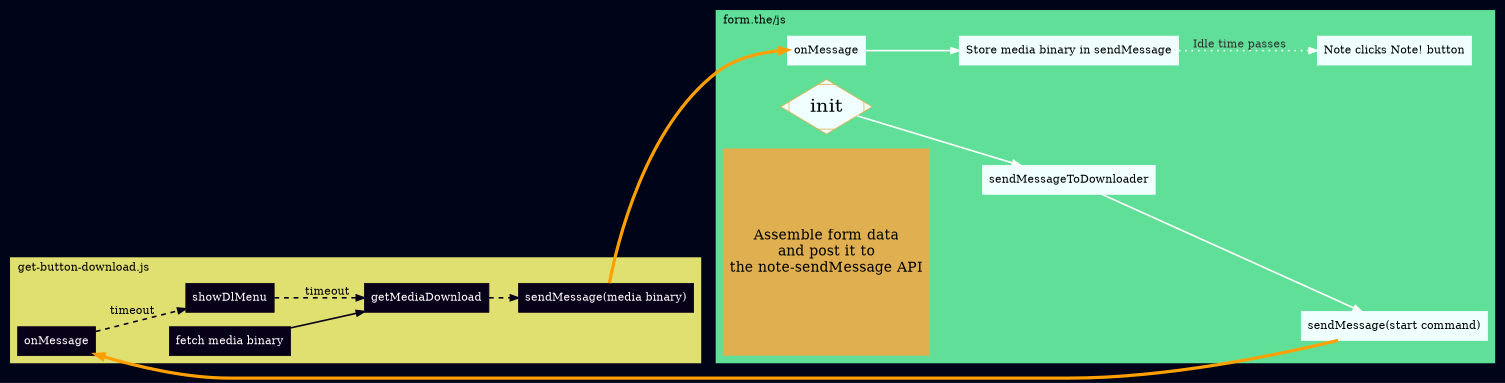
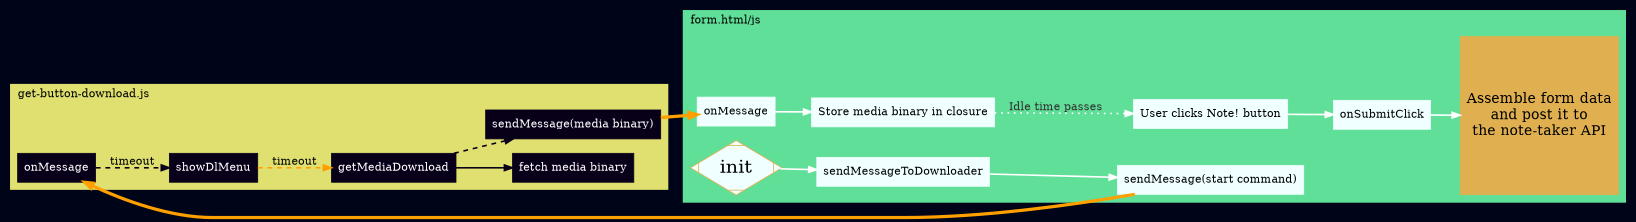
cluster "form.the/js": label "form.the/js" -> "form.html/js"
node "Store media binary in sendMessage": label "Store media binary in sendMessage" -> "Store media binary in closure"
node "Note clicks Note! button": label "Note clicks Note! button" -> "User clicks Note! button"
node "onSubmitClick": added
node "Assemble form data and post it to the note-sendMessage API": label "Assemble form data and post it to the note-sendMessage API" -> "Assemble form data and post it to the note-taker API"
edge "showDlMenu" -> "getMediaDownload": color #080018 -> #ffa000
edge "fetch media binary" -> "getMediaDownload": reversed
